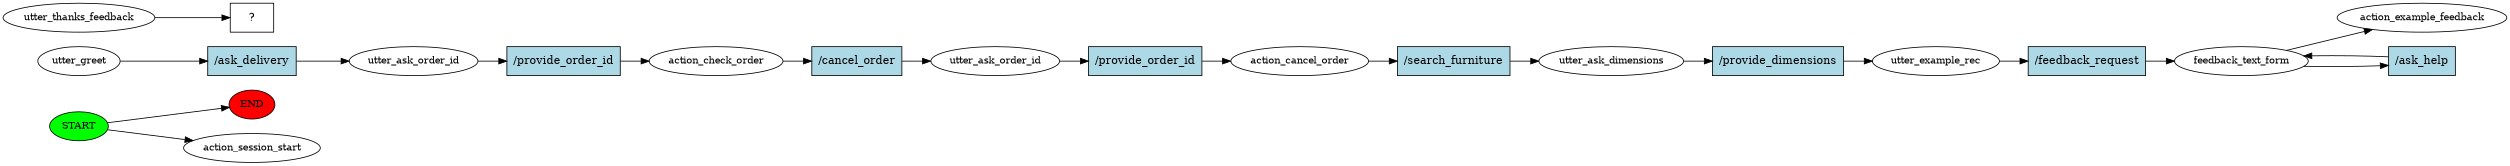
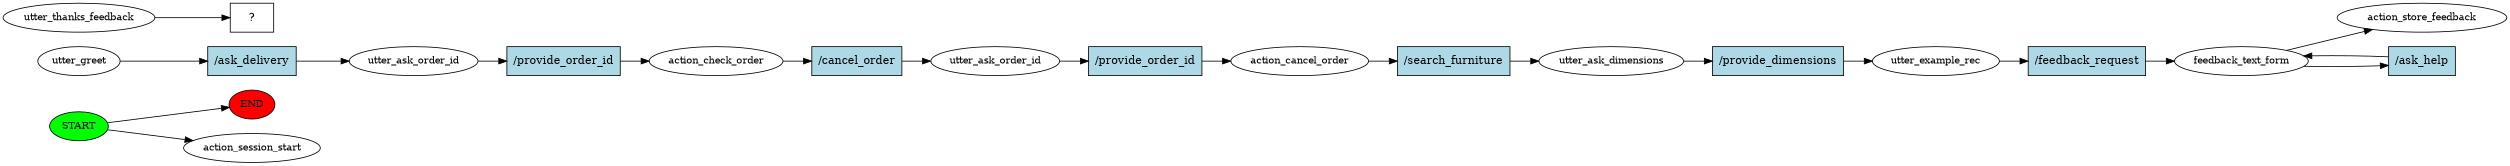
node "action_example_feedback": label "action_example_feedback" -> "action_store_feedback"
